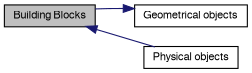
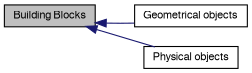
edge "Building Blocks" -> "Geometrical objects": reversed
